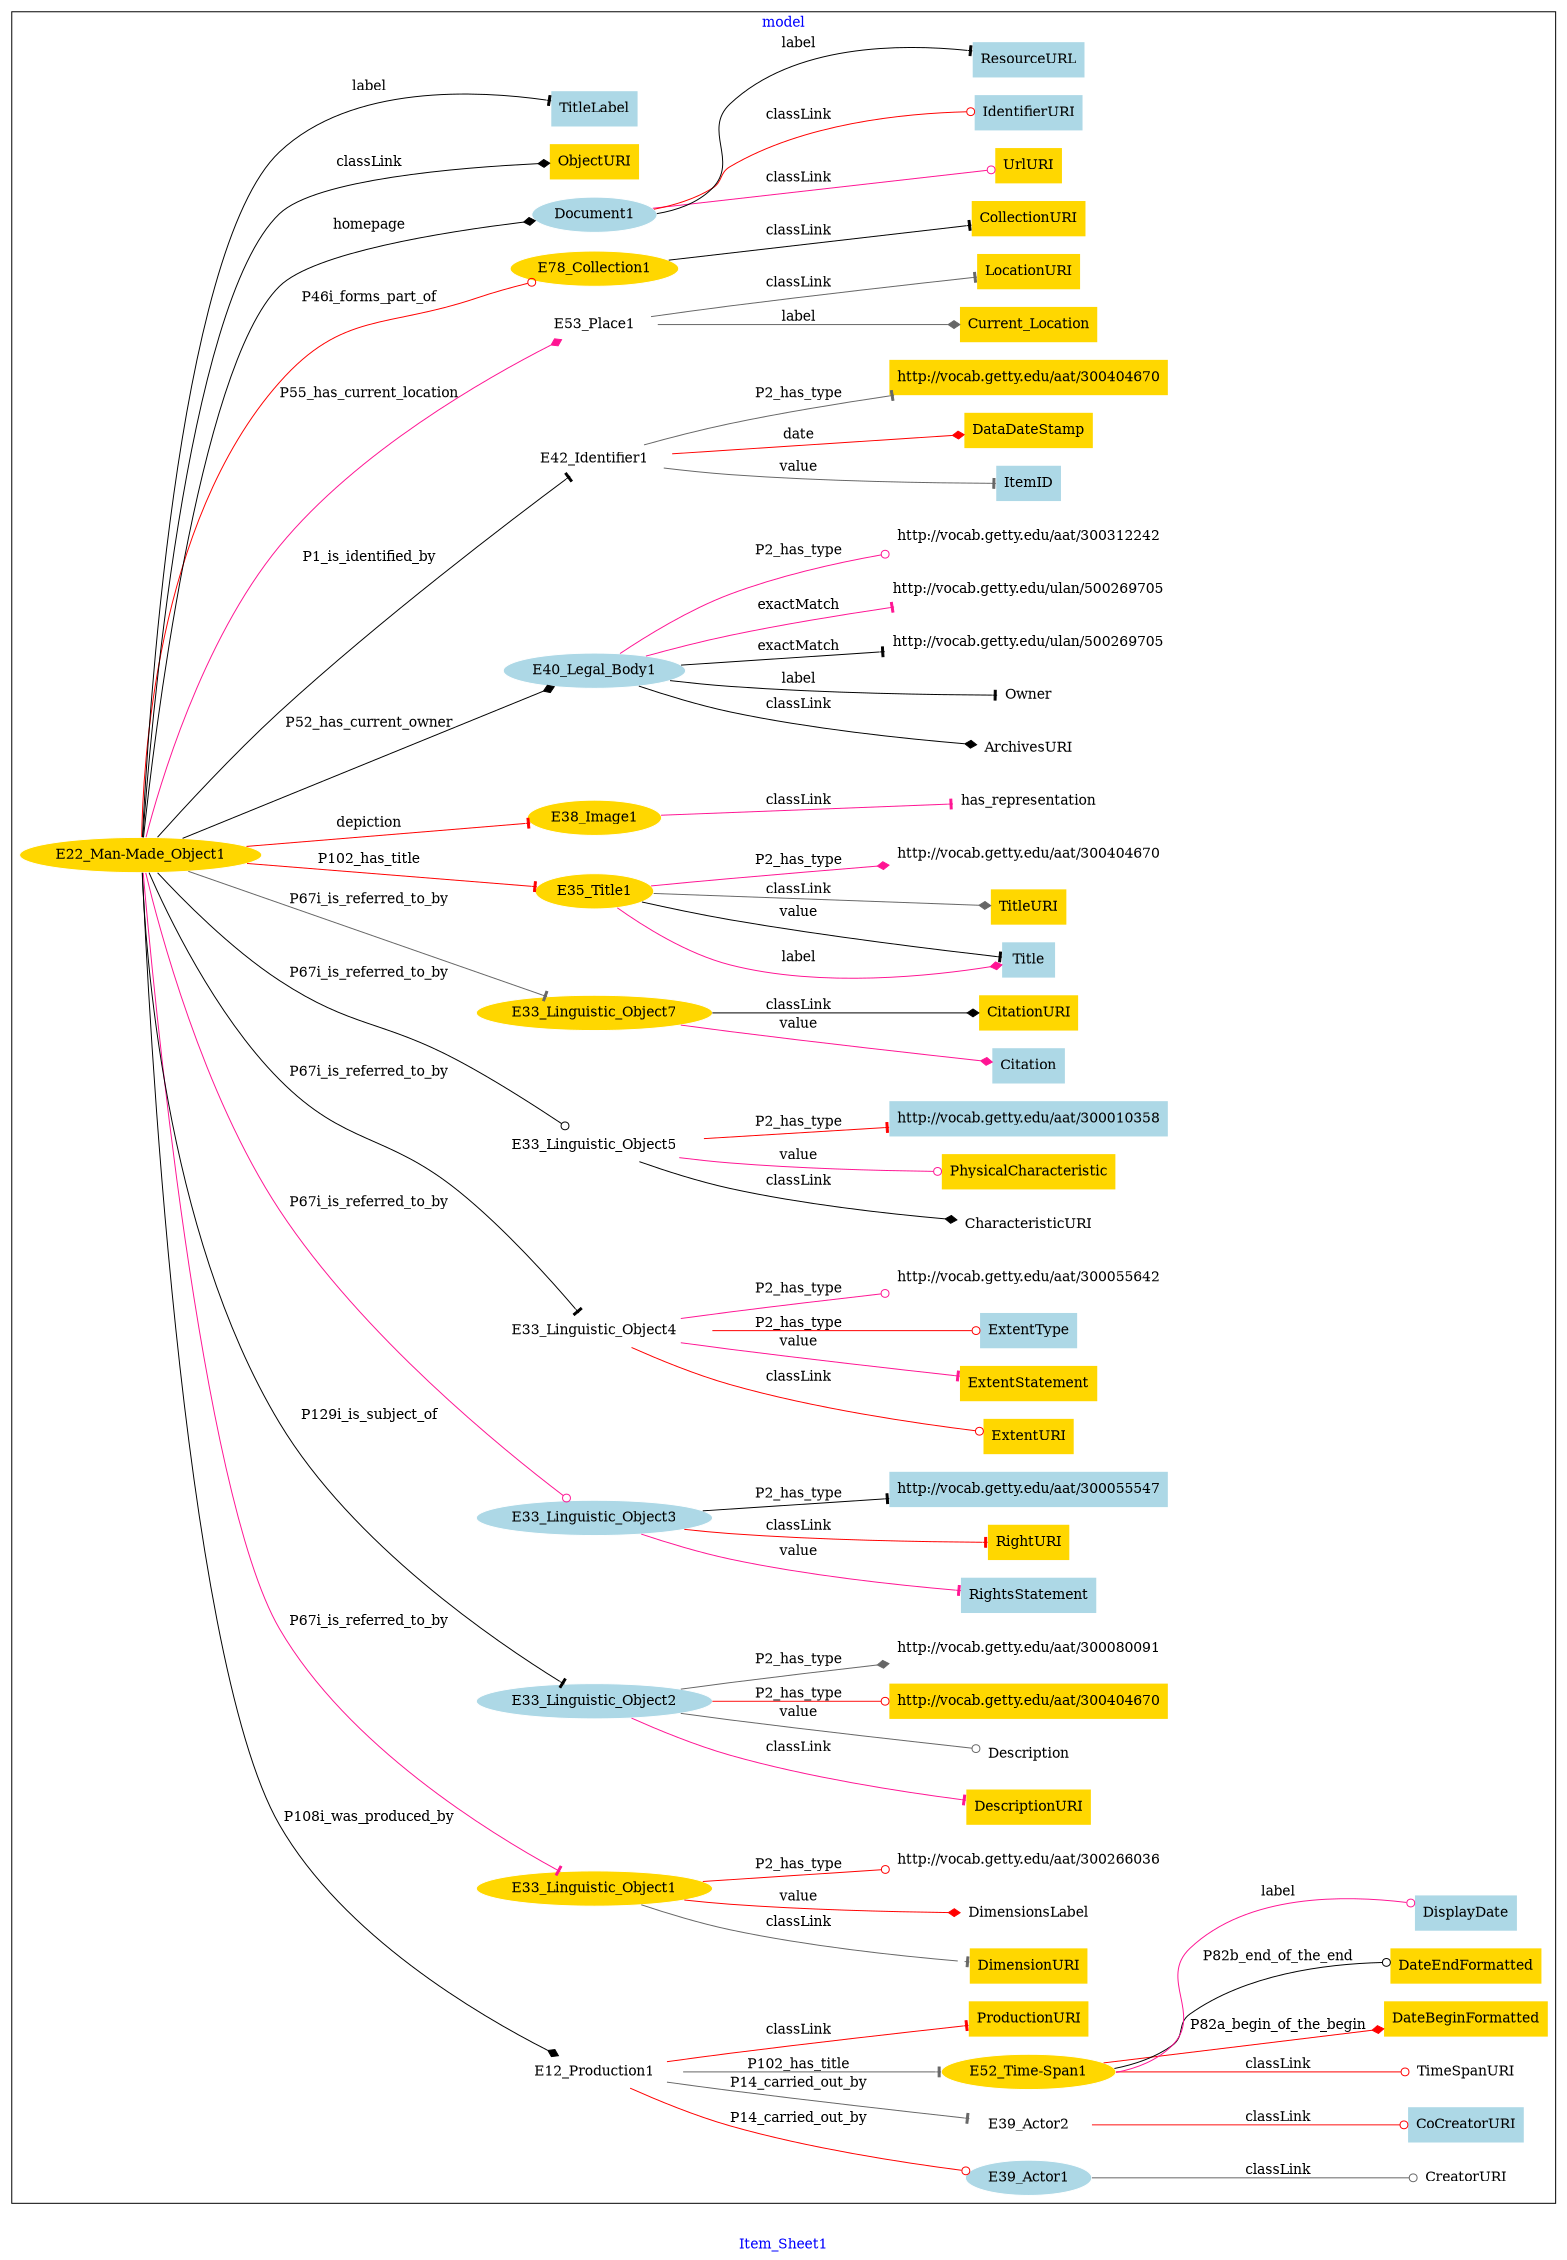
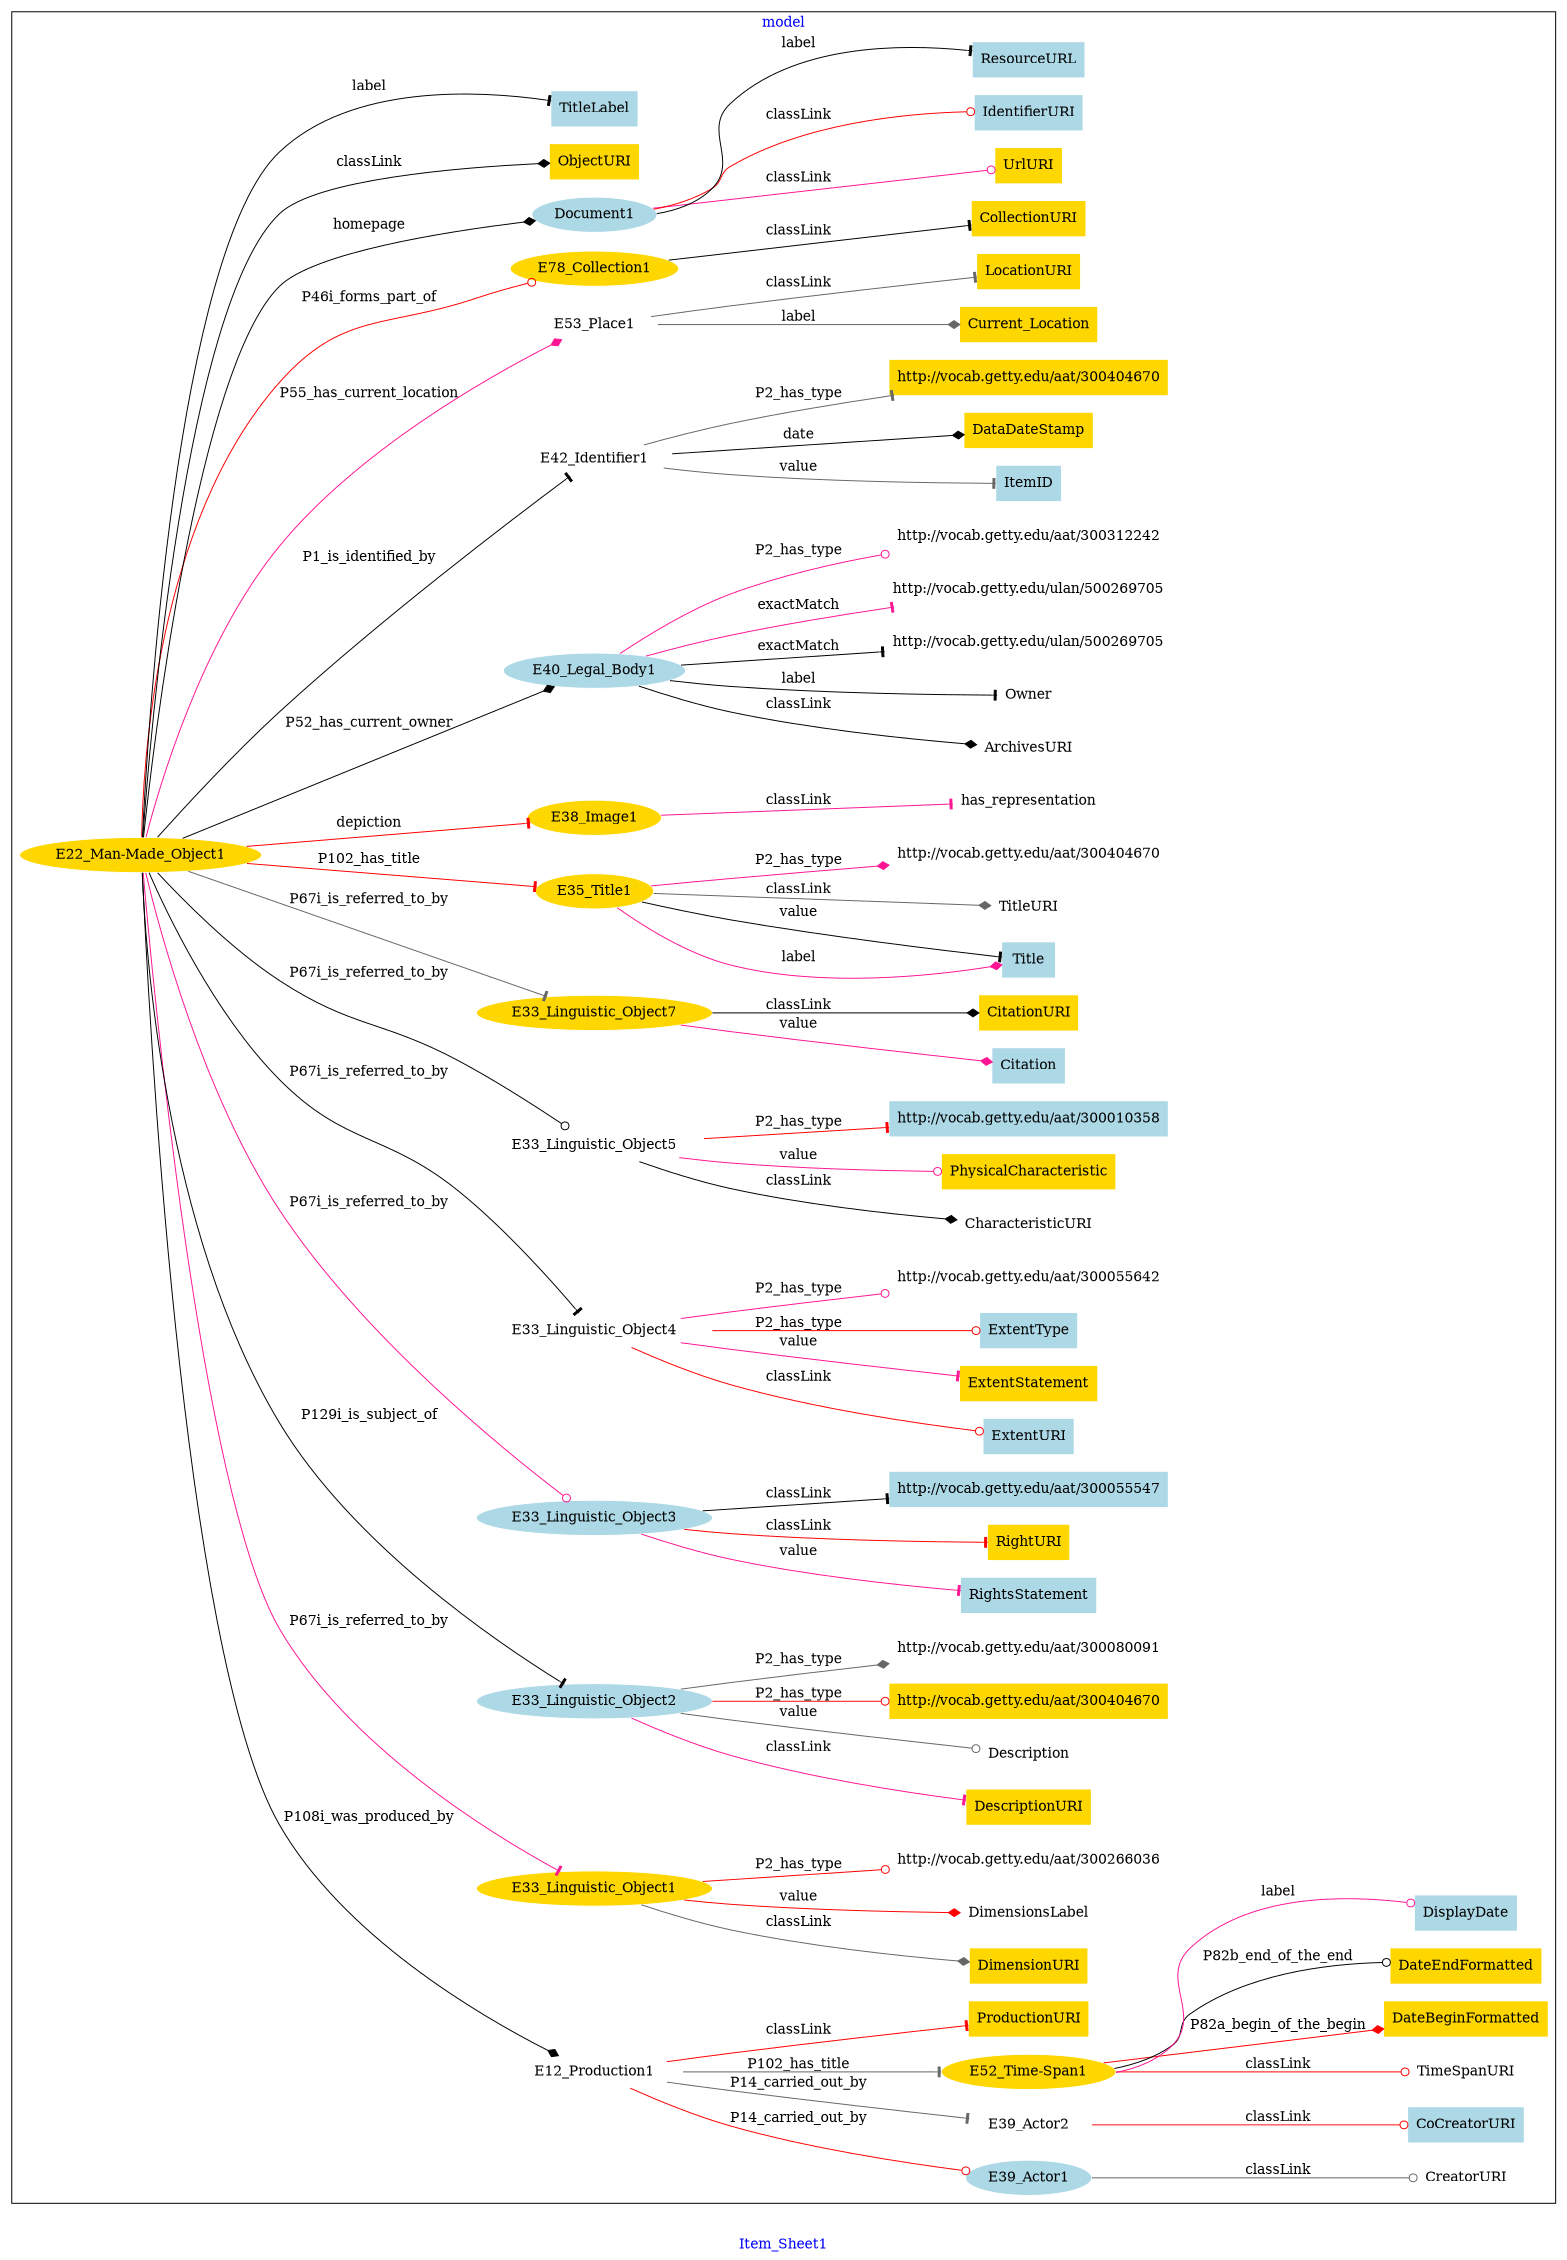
edge "E42_Identifier1" -> "DataDateStamp": color red -> black
node "TitleURI": fillcolor gold -> white
node "ExtentURI": fillcolor gold -> lightblue
edge "E33_Linguistic_Object3" -> "http://vocab.getty.edu/aat/300055547": label "P2_has_type" -> "classLink"
edge "E33_Linguistic_Object1" -> "DimensionURI": arrowhead tee -> diamond
